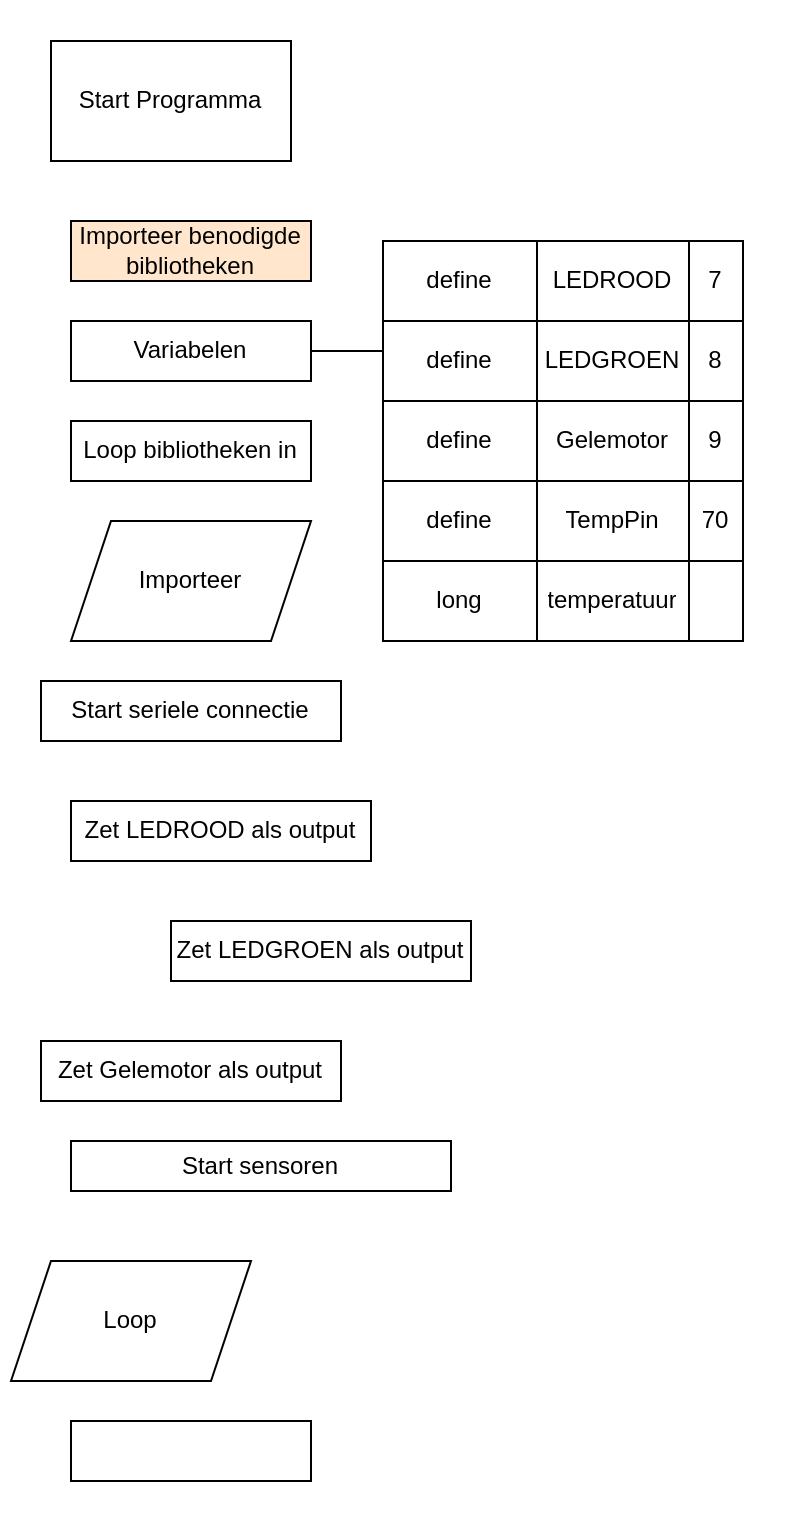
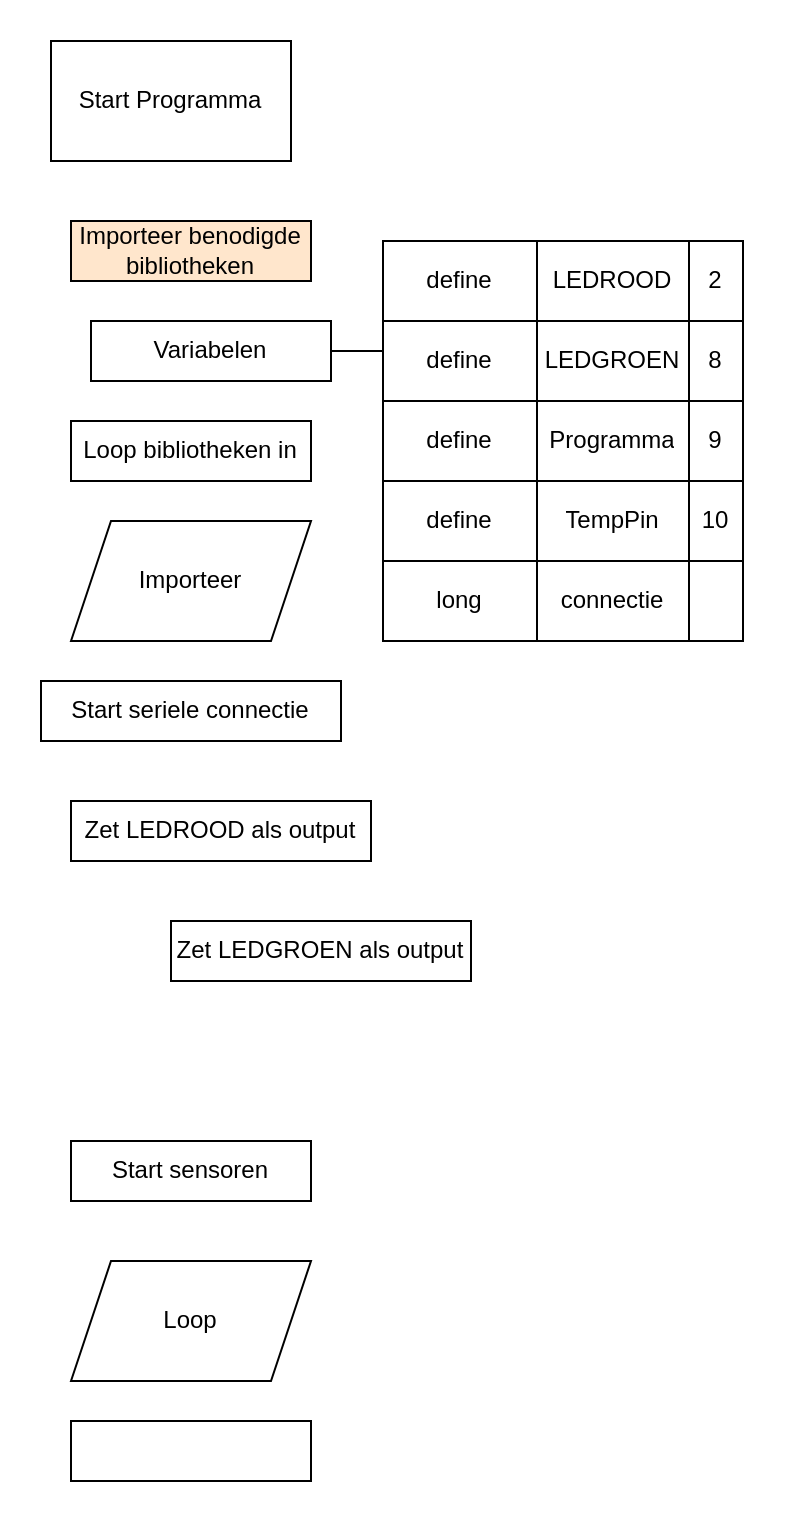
node "7": label "7" -> "2"
node "Variabelen": moved (191, 351) -> (211, 351)
node "Gelemotor": label "Gelemotor" -> "Programma"
node "70": label "70" -> "10"
node "temperatuur": label "temperatuur" -> "connectie"
node "Zet Gelemotor als output": removed
node "Start sensoren": size 380x50 -> 240x60
node "Loop": moved (131, 1321) -> (191, 1321)
